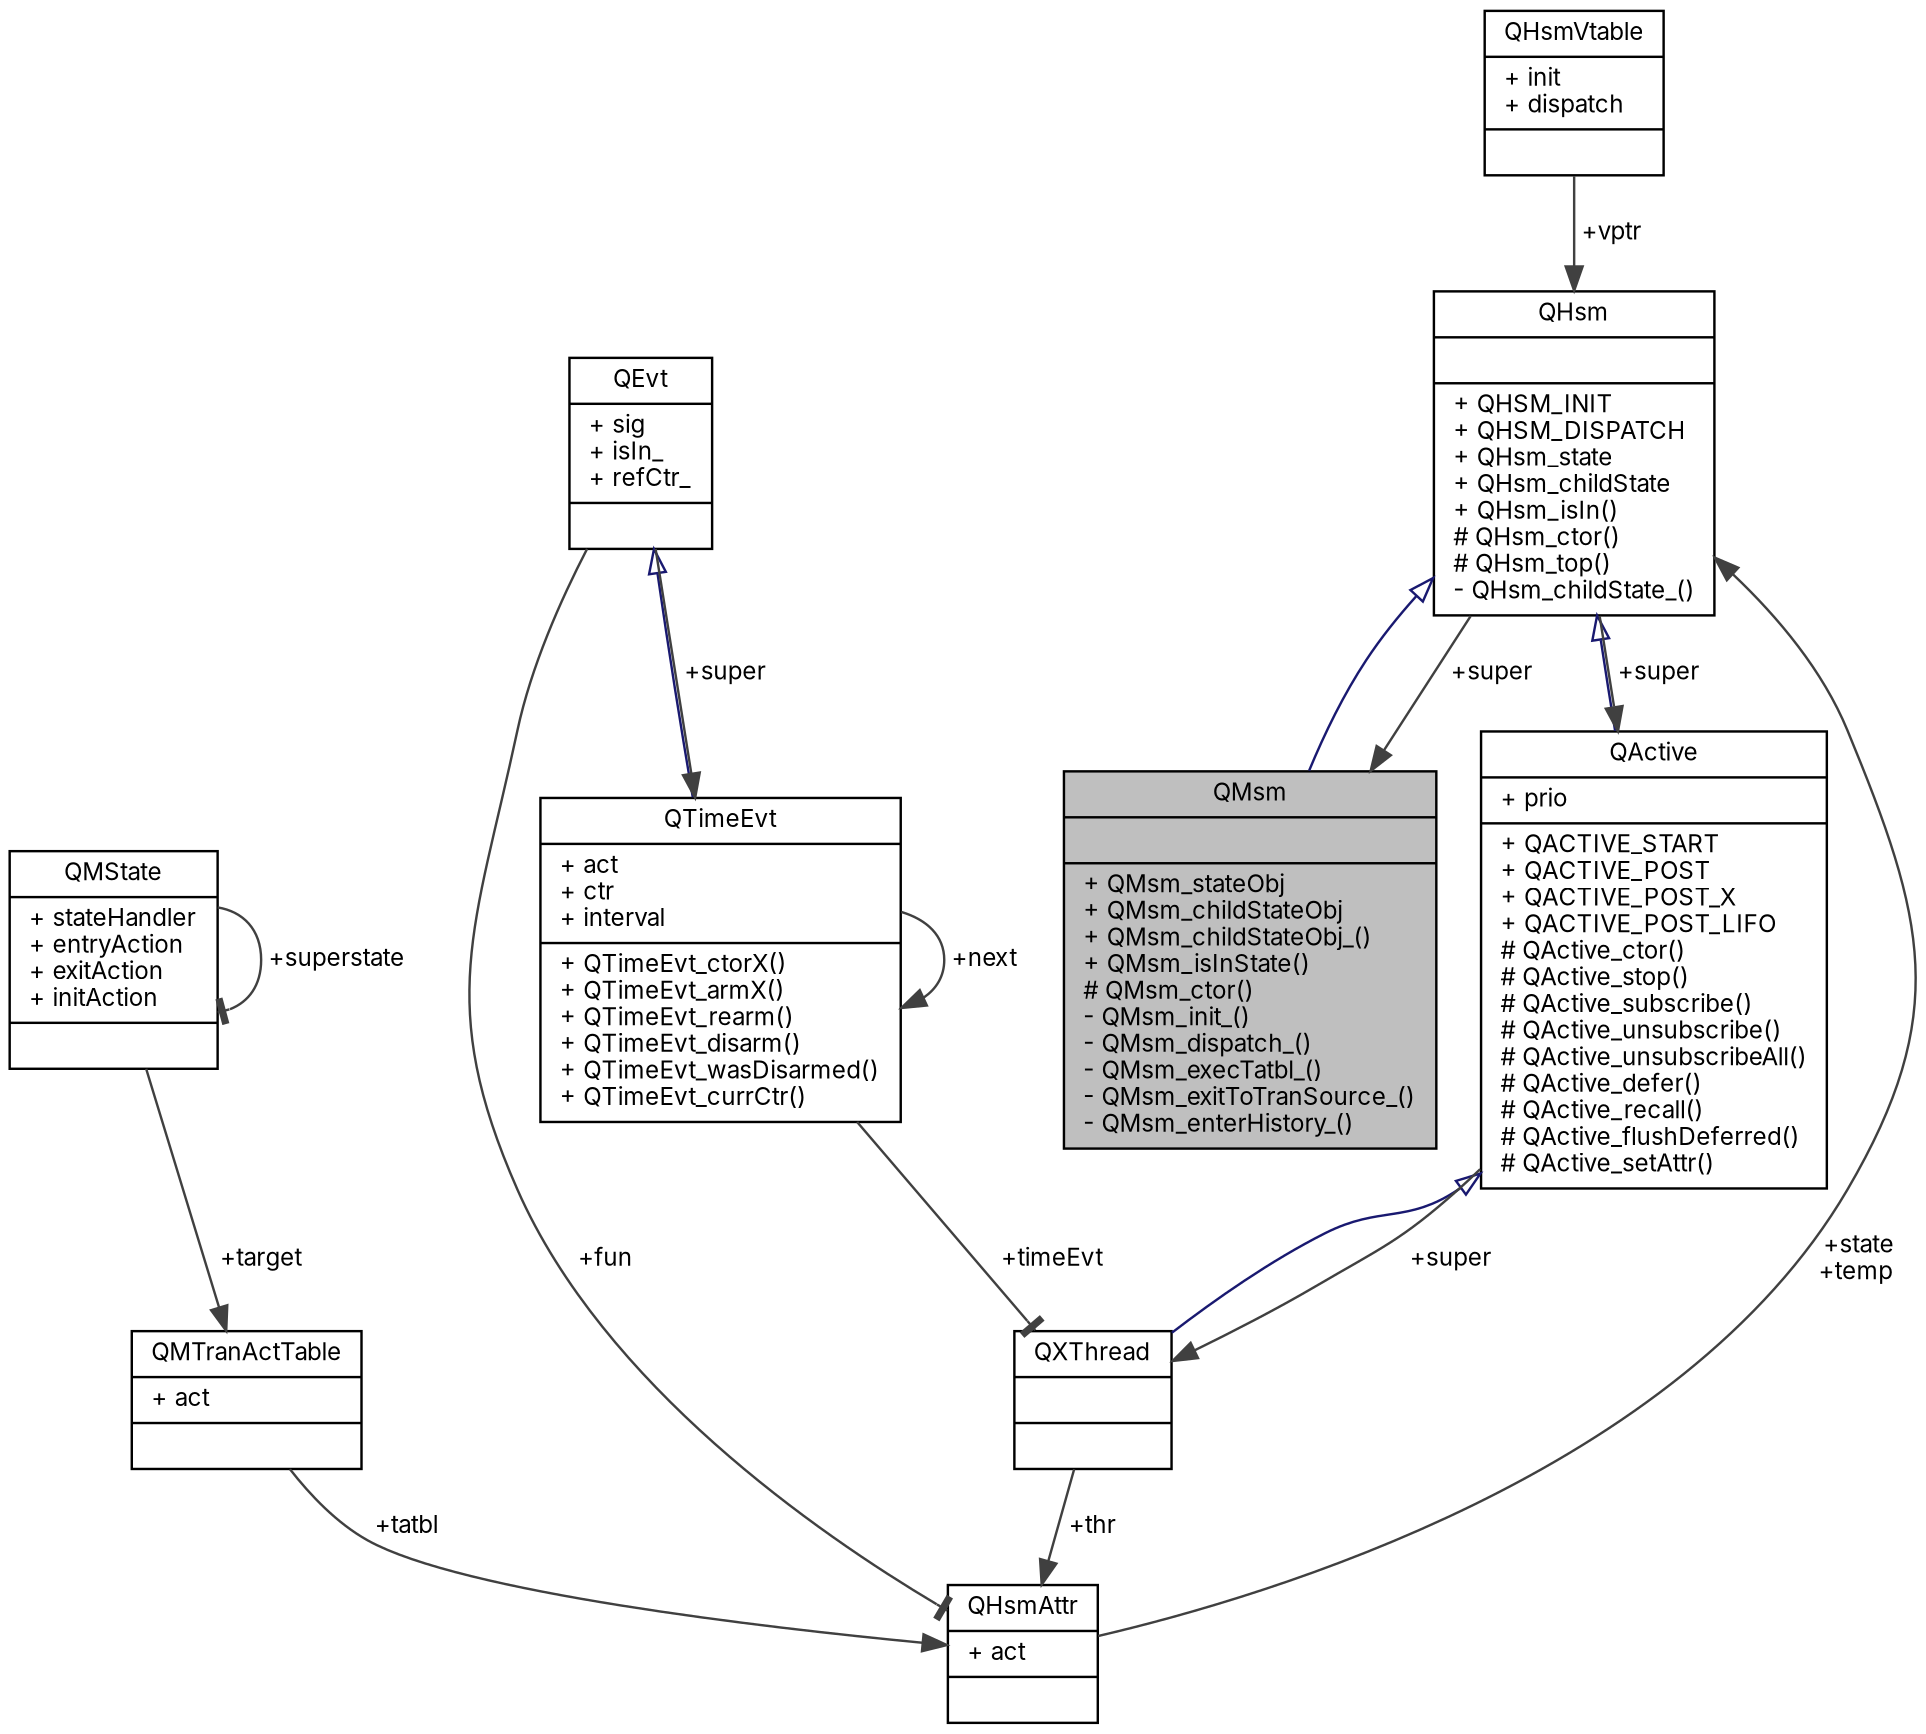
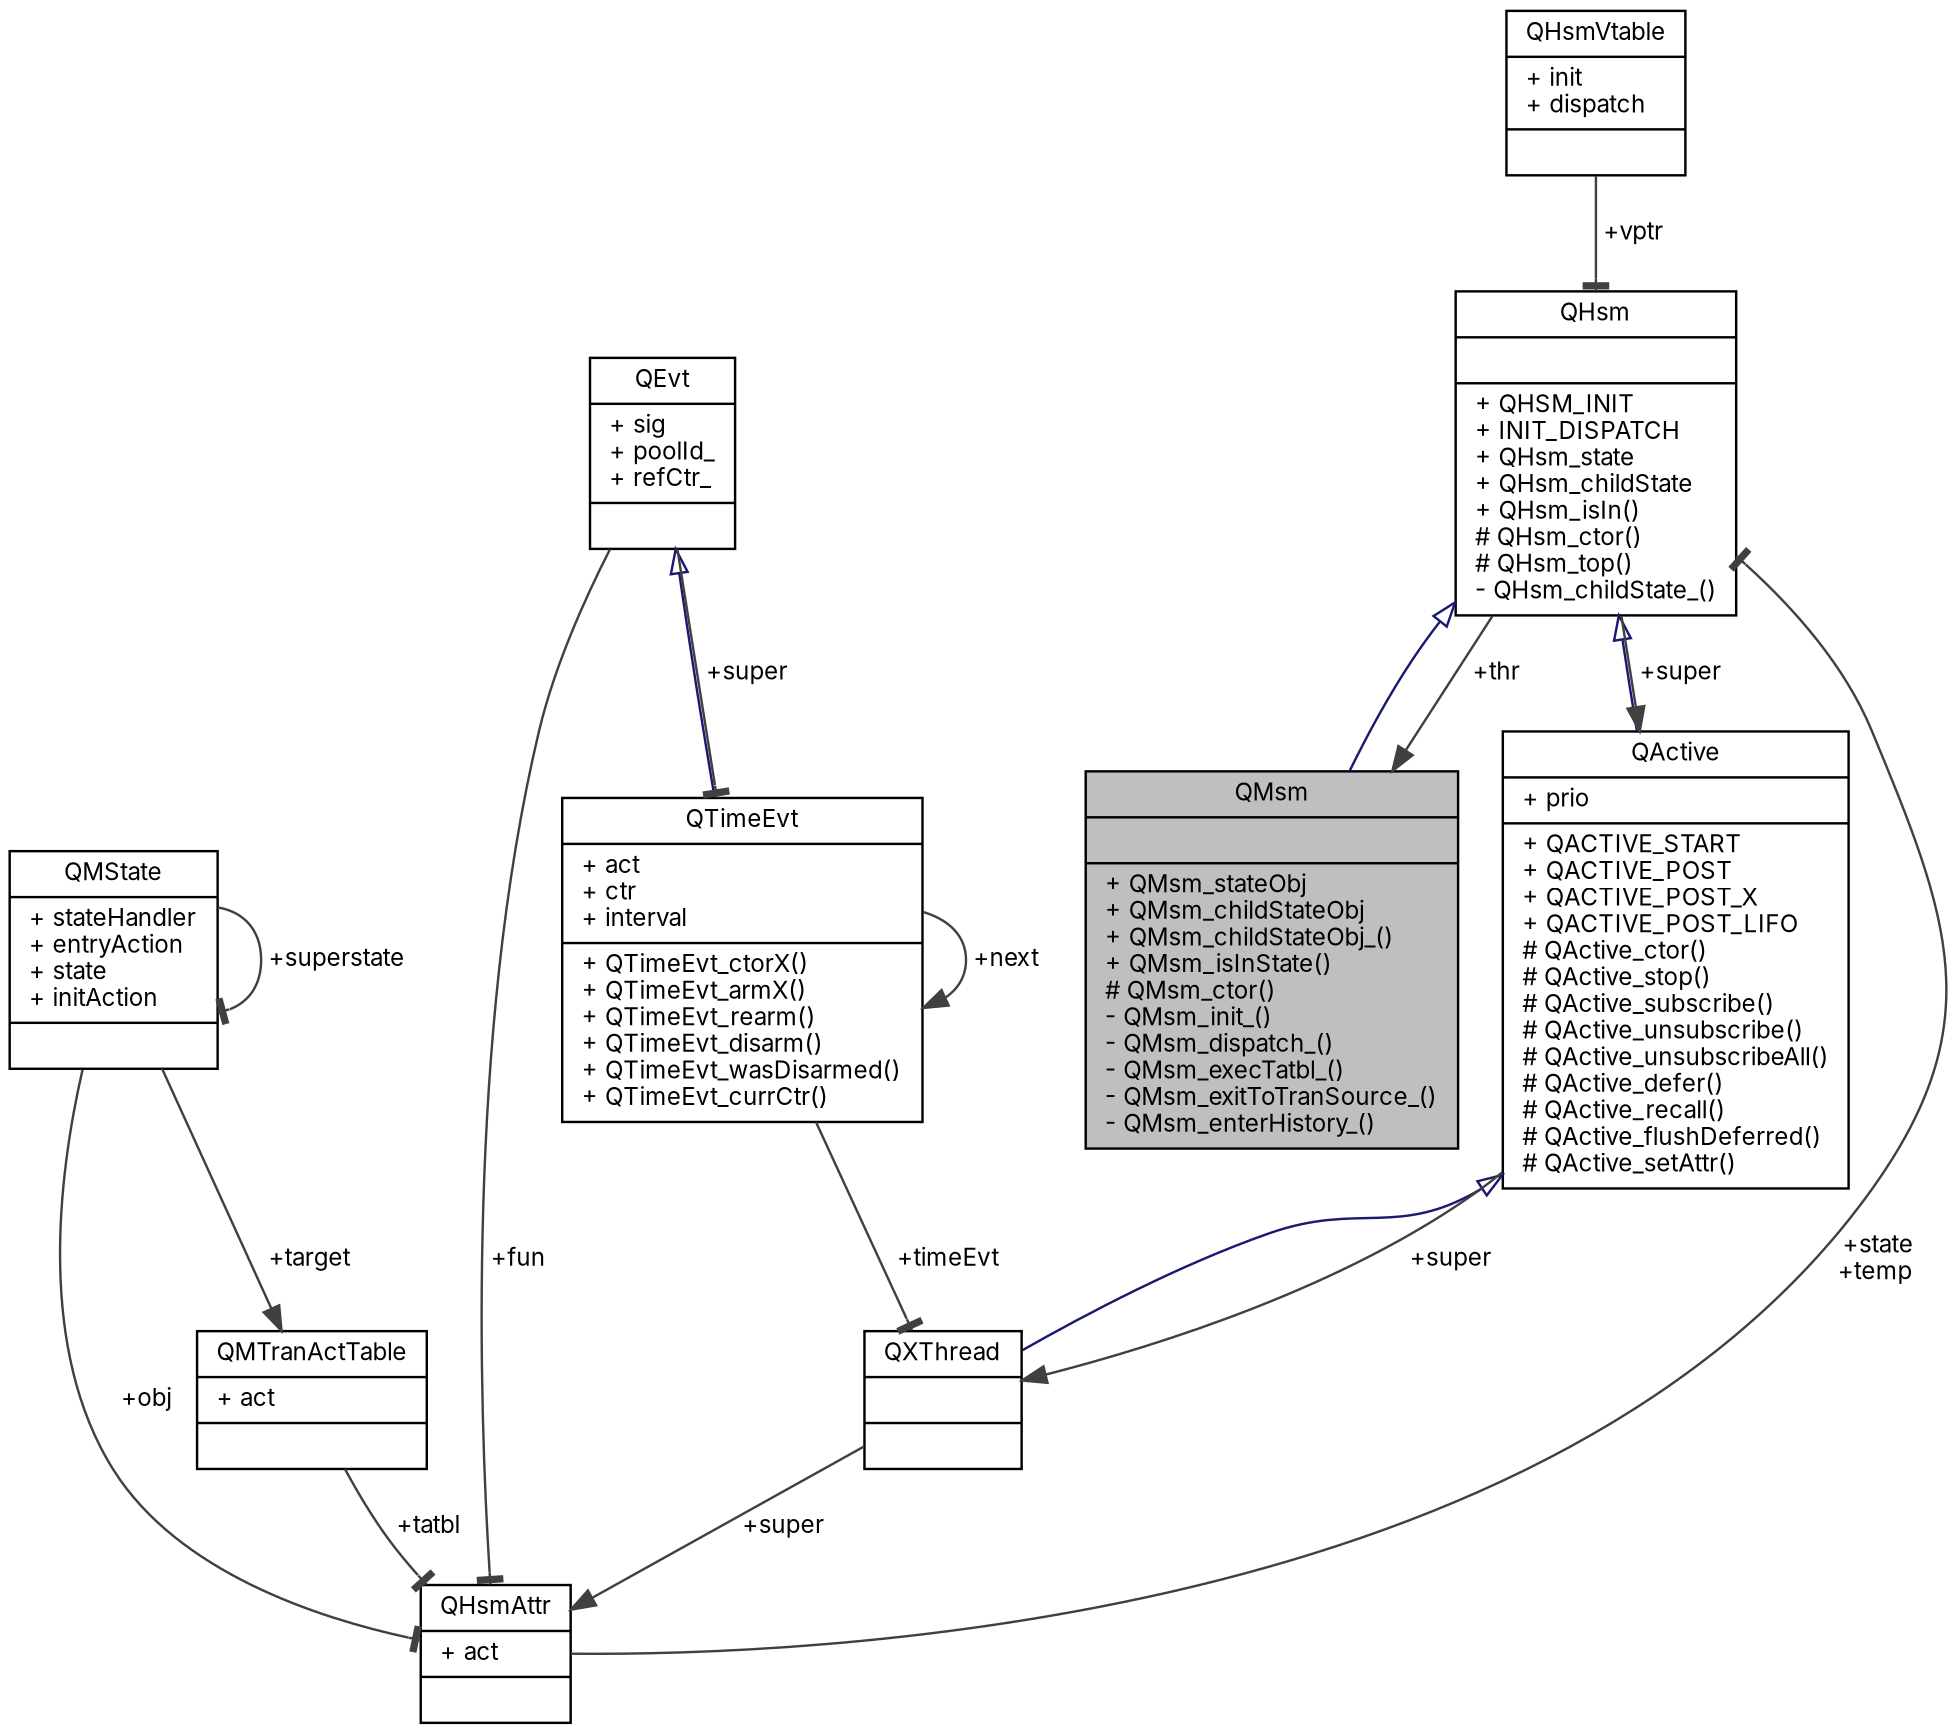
edge "QHsmVtable" -> "QHsm": arrowhead normal -> tee
node "QHsm": text "+ QHSM_DISPATCH" -> "+ INIT_DISPATCH"
node "QEvt": text "+ isIn_" -> "+ poolId_"
edge "QEvt" -> "QTimeEvt": arrowhead normal -> tee
edge "QHsm" -> "QMsm": label " +super" -> " +thr"
node "QMState": text "+ exitAction" -> "+ state"
edge "QHsmAttr" -> "QHsm": arrowhead normal -> tee
edge "QMState" -> "QHsmAttr": added, label "+obj"
edge "QXThread" -> "QHsmAttr": label " +thr" -> " +super"
edge "QMTranActTable" -> "QHsmAttr": arrowhead normal -> tee
